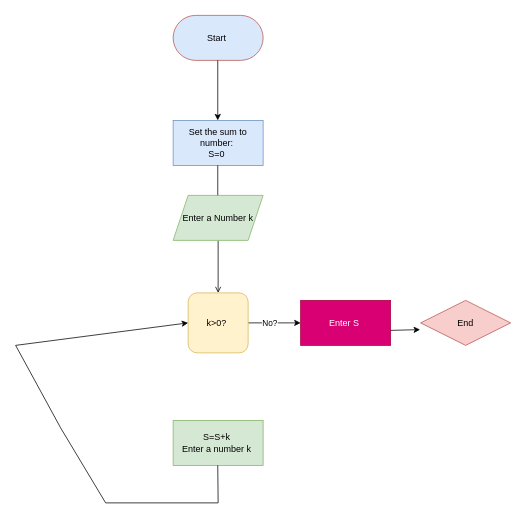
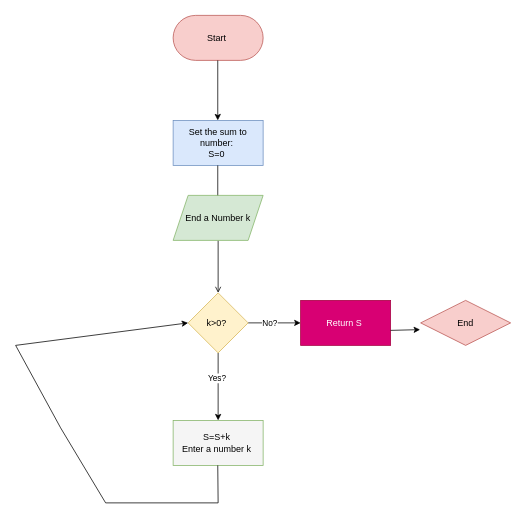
node "Start": fillcolor #dae8fc -> #f8cecc
node "Enter a Number k": label "Enter a Number k" -> "End a Number k"
node "k>0?": shape rounded rectangle -> diamond
node "Enter S": label "Enter S" -> "Return S"
edge "k>0?" -> "S=S+k Enter a number k": added, label "Yes?"
node "S=S+k Enter a number k": fillcolor #d5e8d4 -> #f5f5f5
